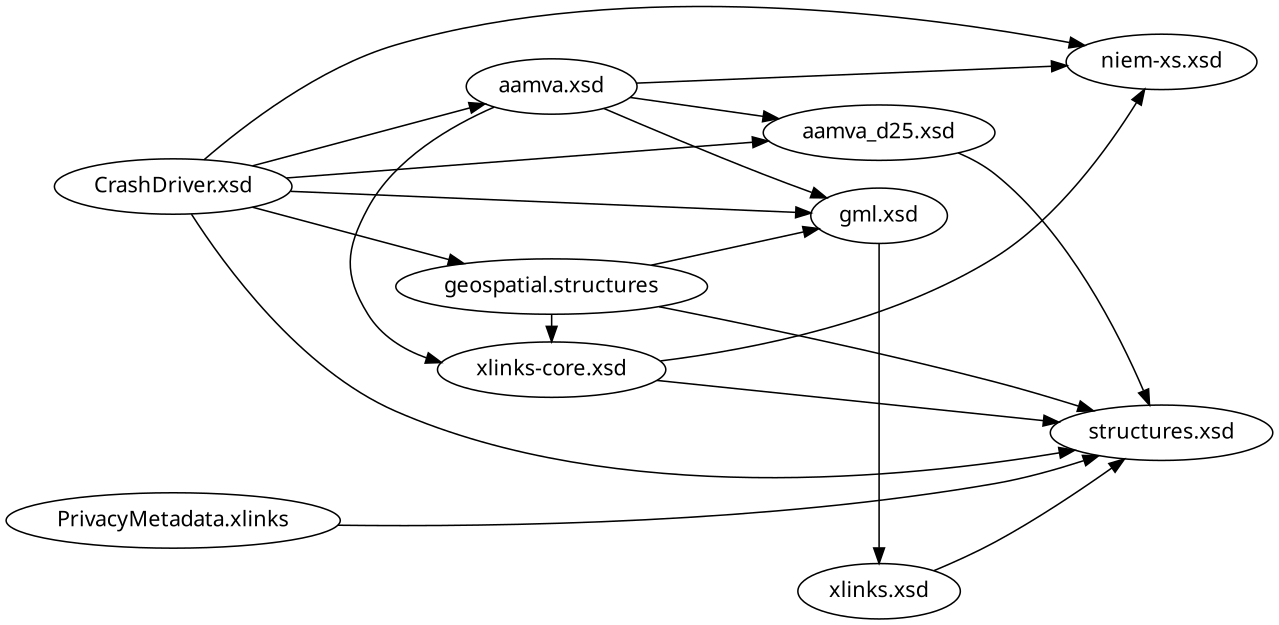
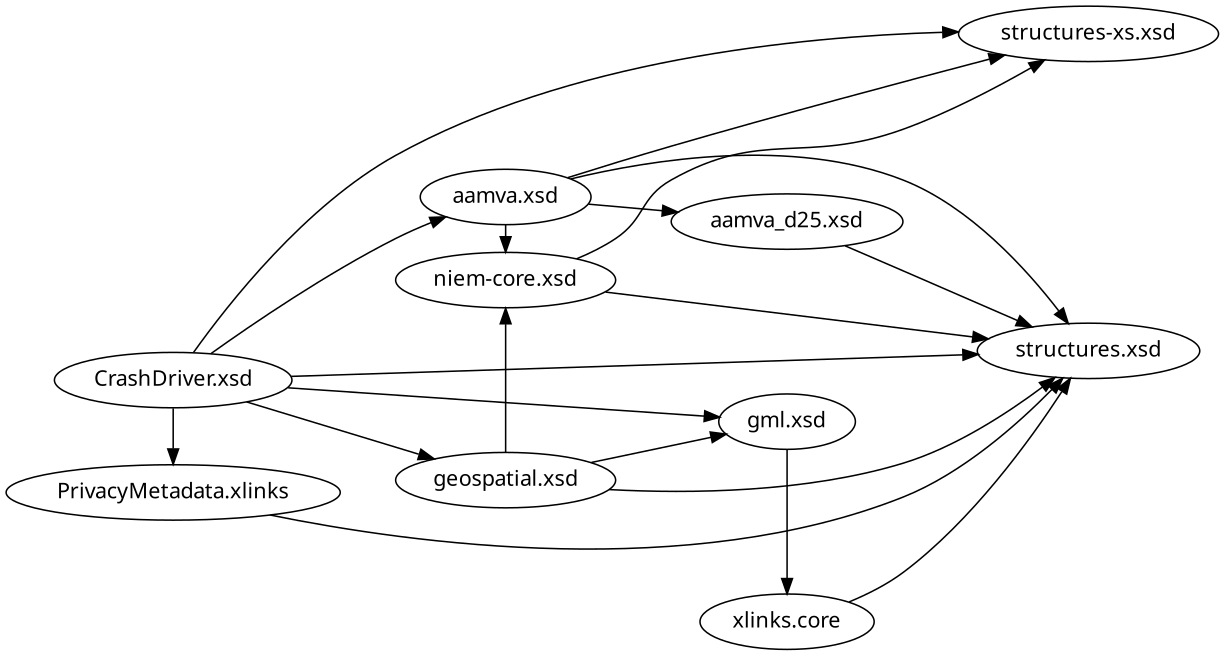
node "niem-xs.xsd": label "niem-xs.xsd" -> "structures-xs.xsd"
edge "aamva.xsd" -> "gml.xsd": now "aamva.xsd" -> "structures.xsd"
edge "CrashDriver.xsd" -> "aamva_d25.xsd": now "CrashDriver.xsd" -> "PrivacyMetadata.xlinks"
node "geospatial.structures": label "geospatial.structures" -> "geospatial.xsd"
node "xlinks-core.xsd": label "xlinks-core.xsd" -> "niem-core.xsd"
node "xlinks.xsd": label "xlinks.xsd" -> "xlinks.core"
